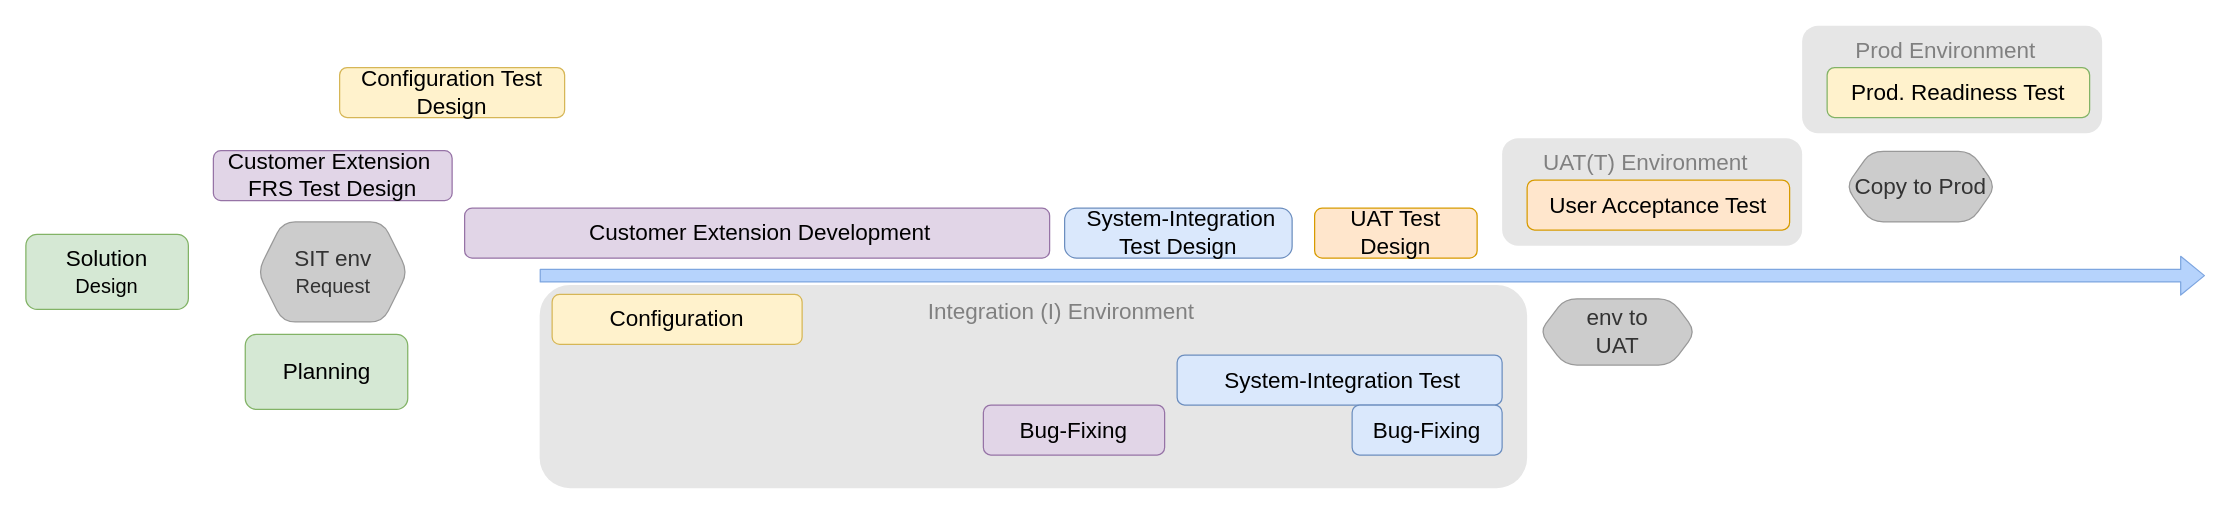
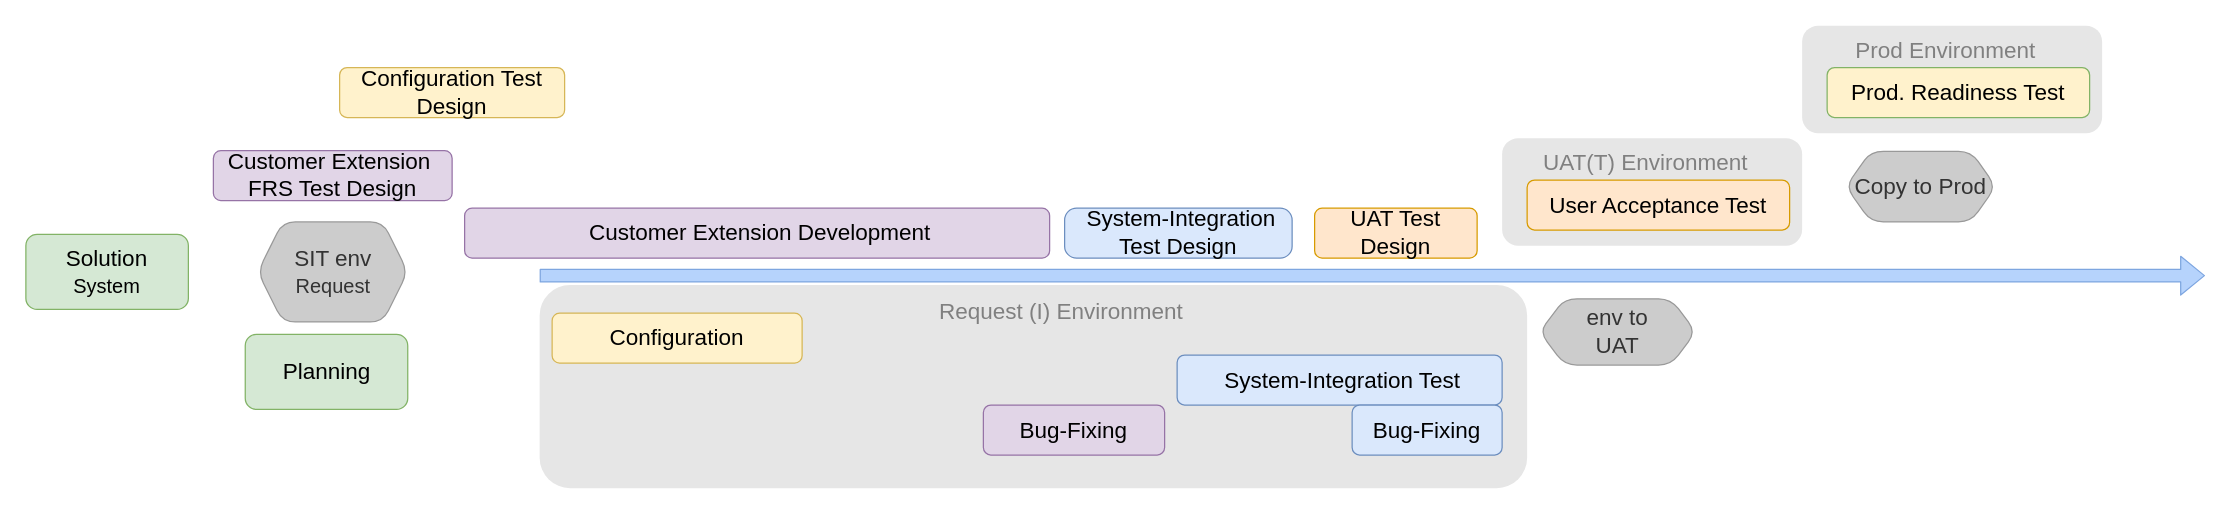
node "Solution Design": label "Solution Design" -> "Solution System"
node "Integration (I) Environment": label "Integration (I) Environment" -> "Request (I) Environment"
node "Configuration": moved (677, 319) -> (677, 338)
